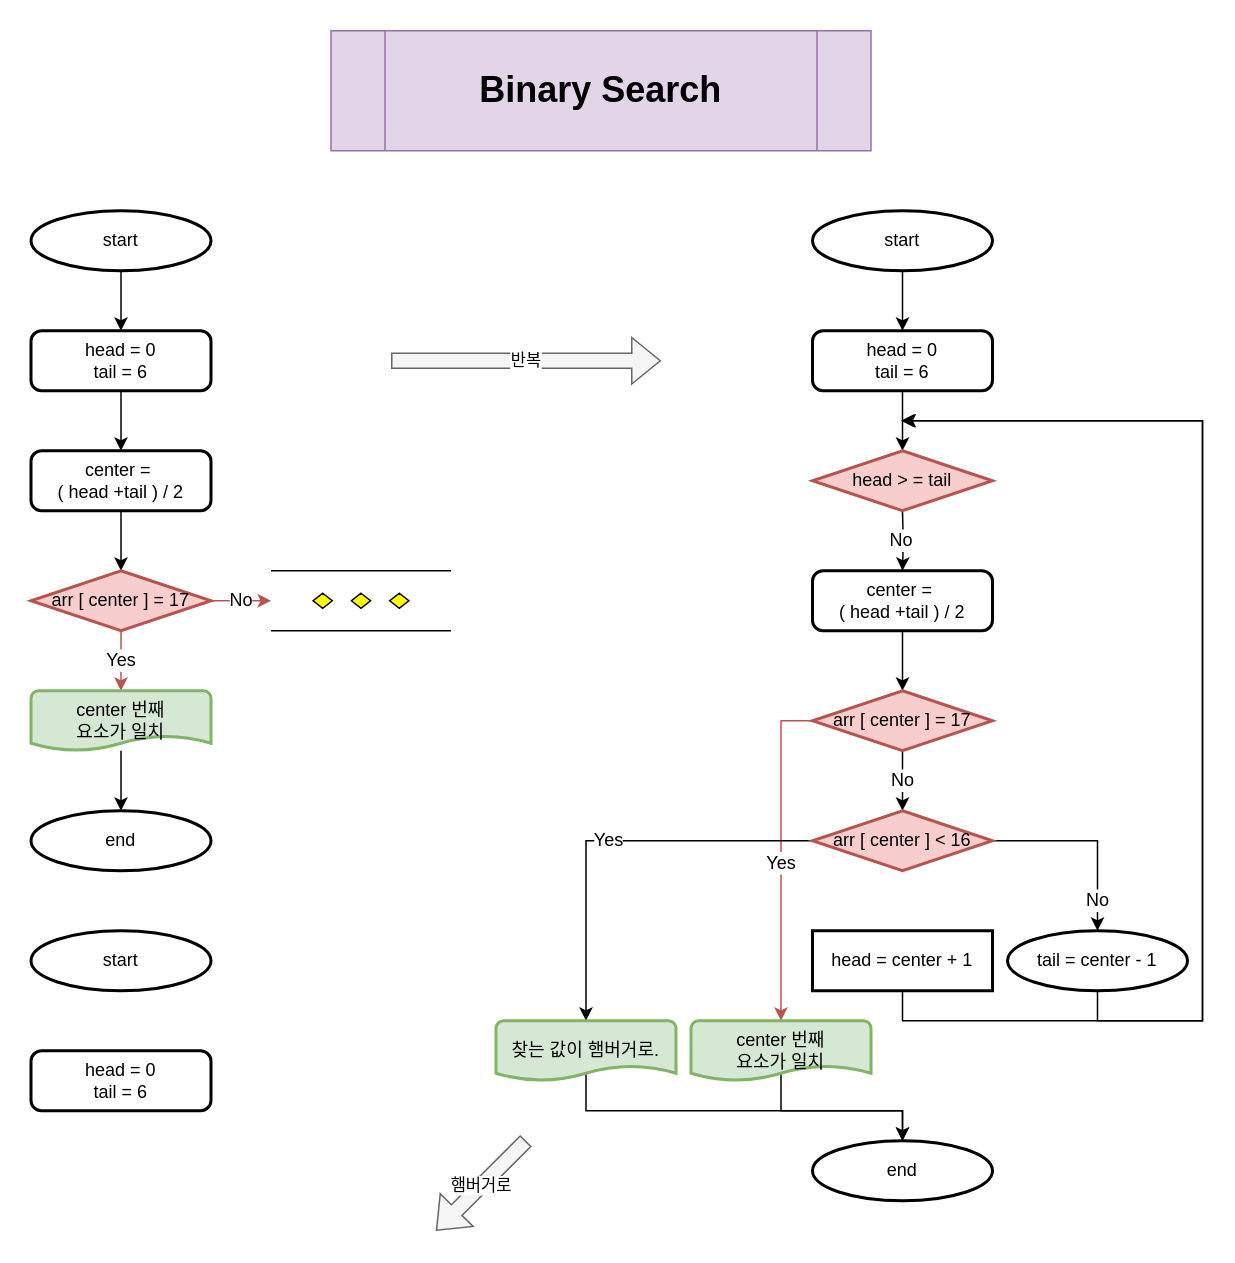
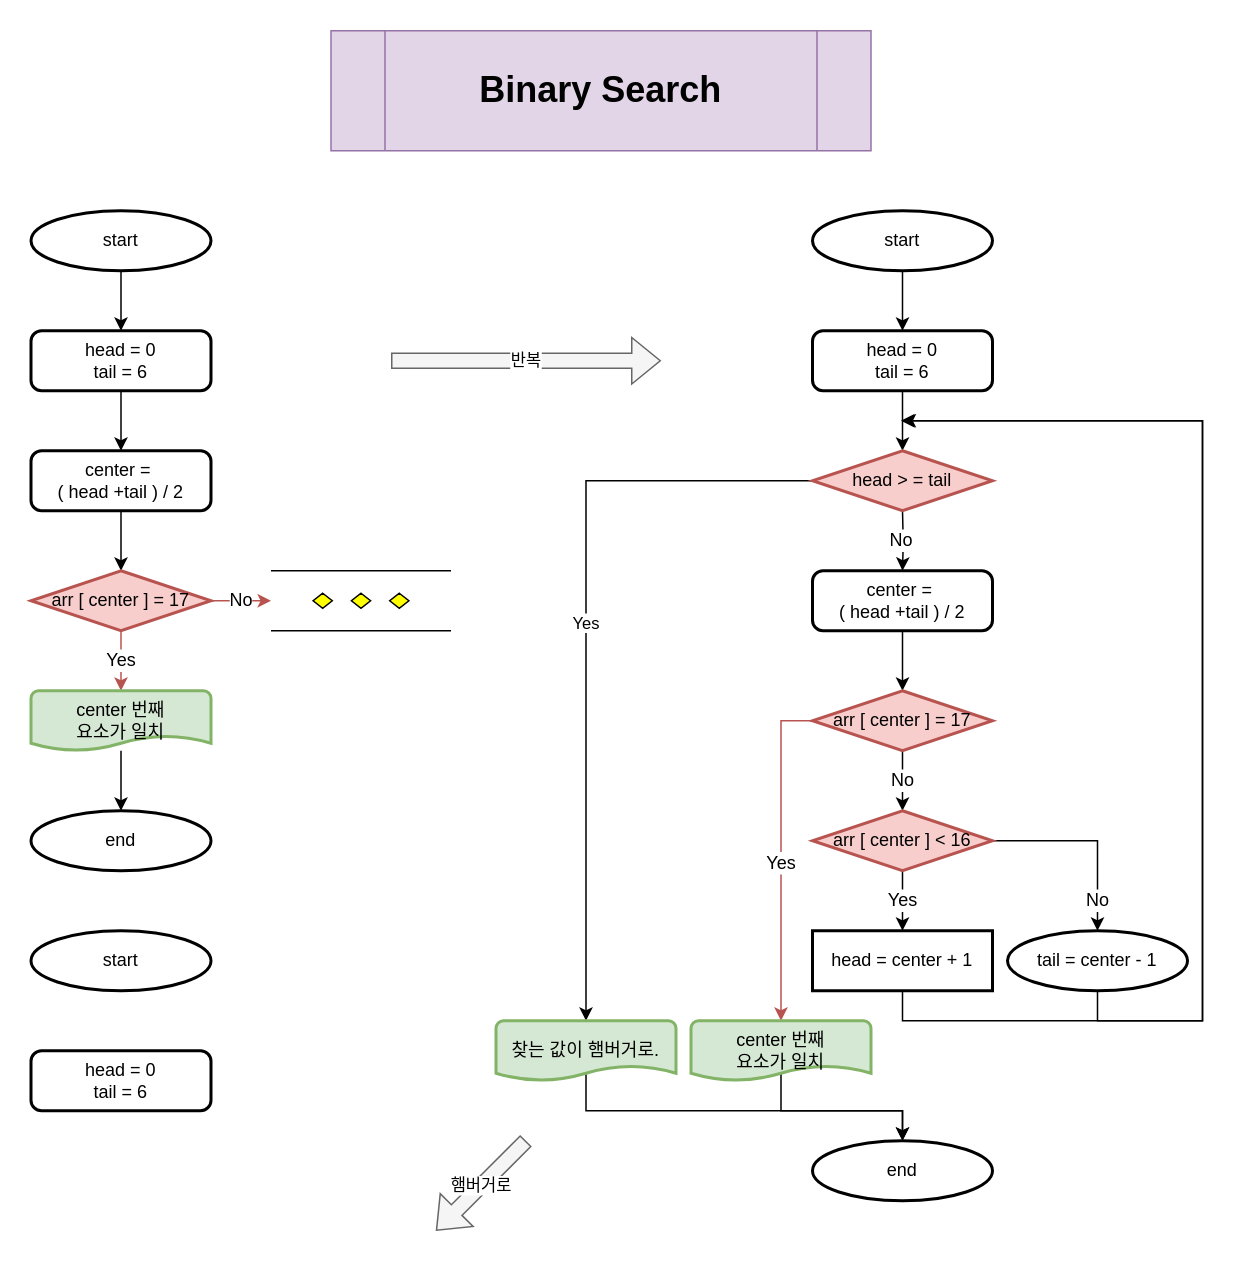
edge "head > = tail" -> "찾는 값이 햄버거로.": added, label "Yes"
edge "arr [ center ] < 16" -> "찾는 값이 햄버거로.": now "arr [ center ] < 16" -> "head = center + 1"
